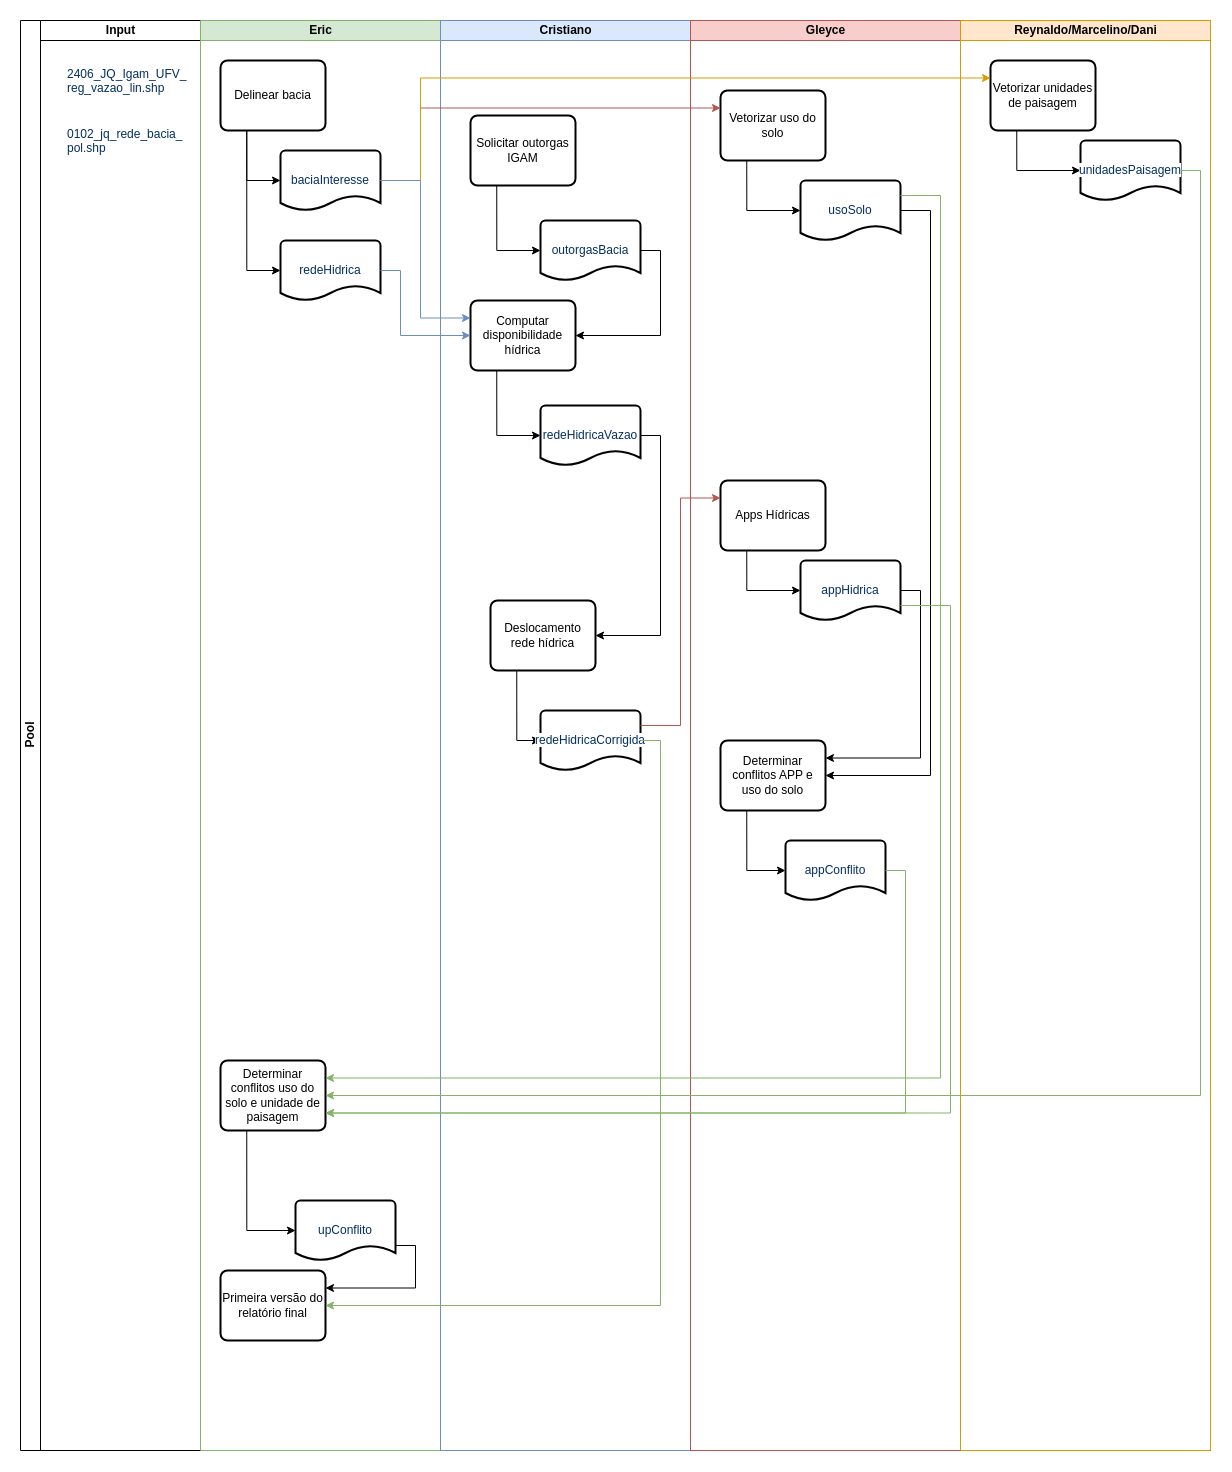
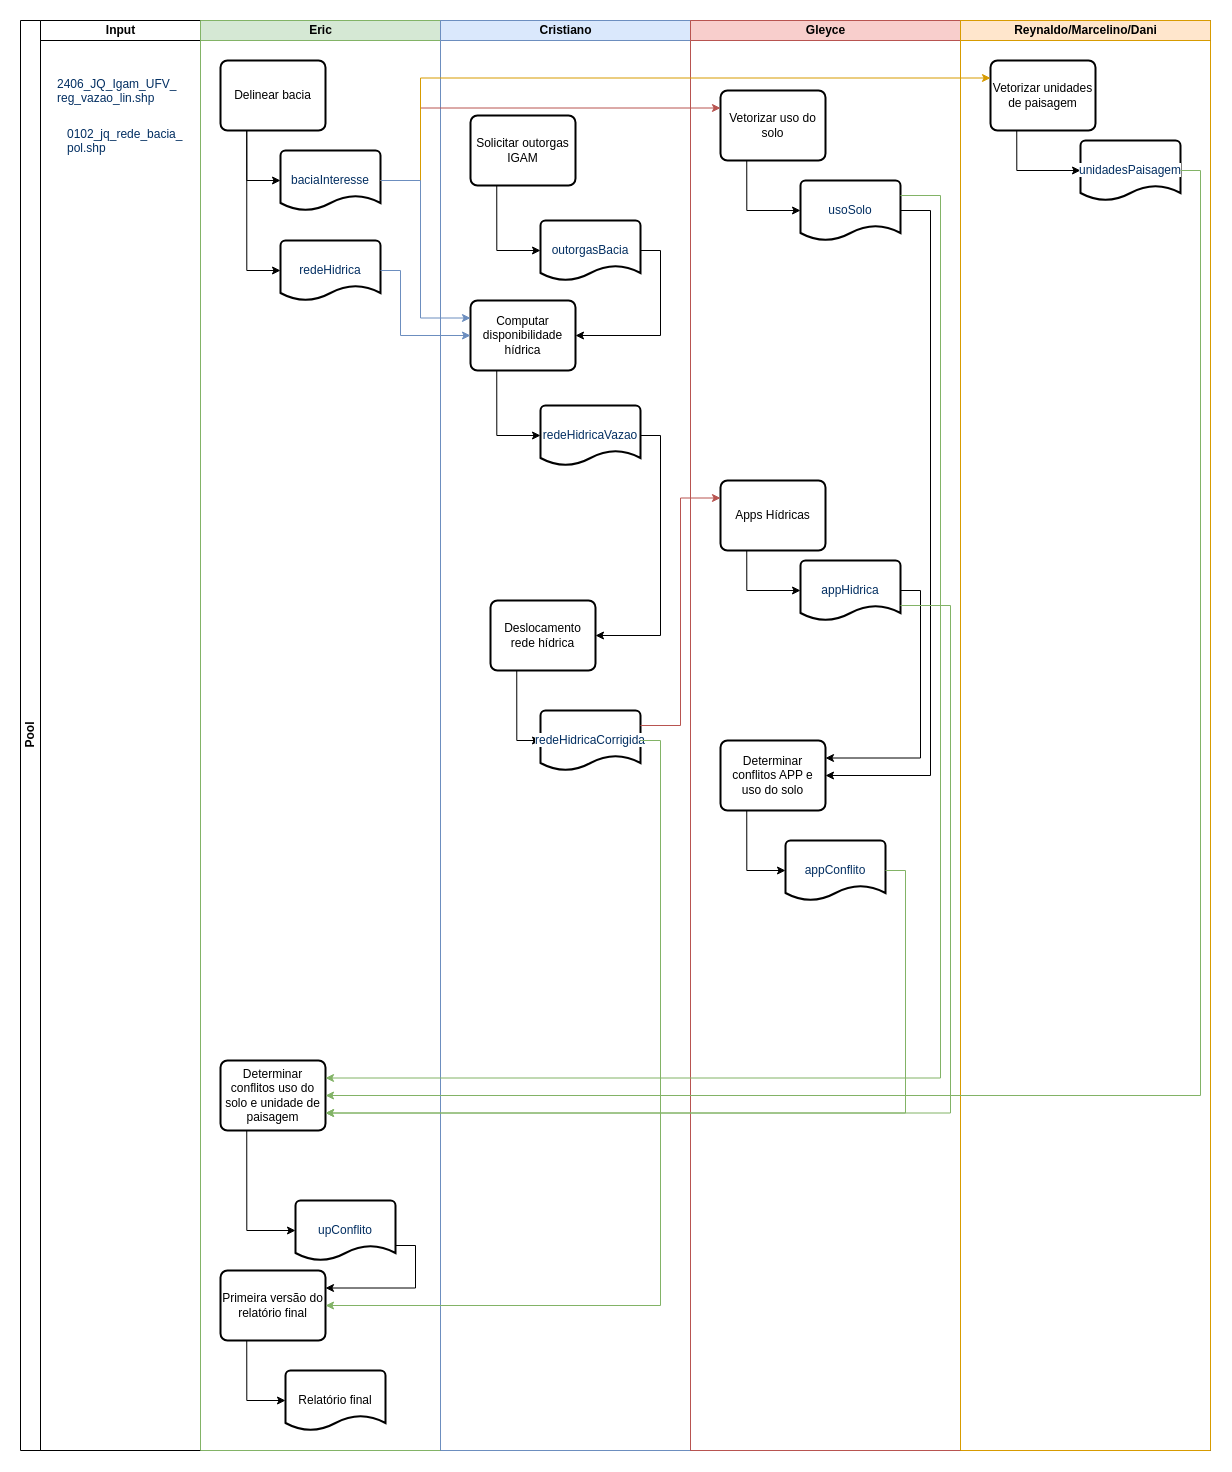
node "2406_JQ_Igam_UFV_ reg_vazao_lin.shp": moved (128, 76) -> (118, 86)
edge "Primeira versão do relatório final" -> "Relatório final": added
node "Relatório final": added
